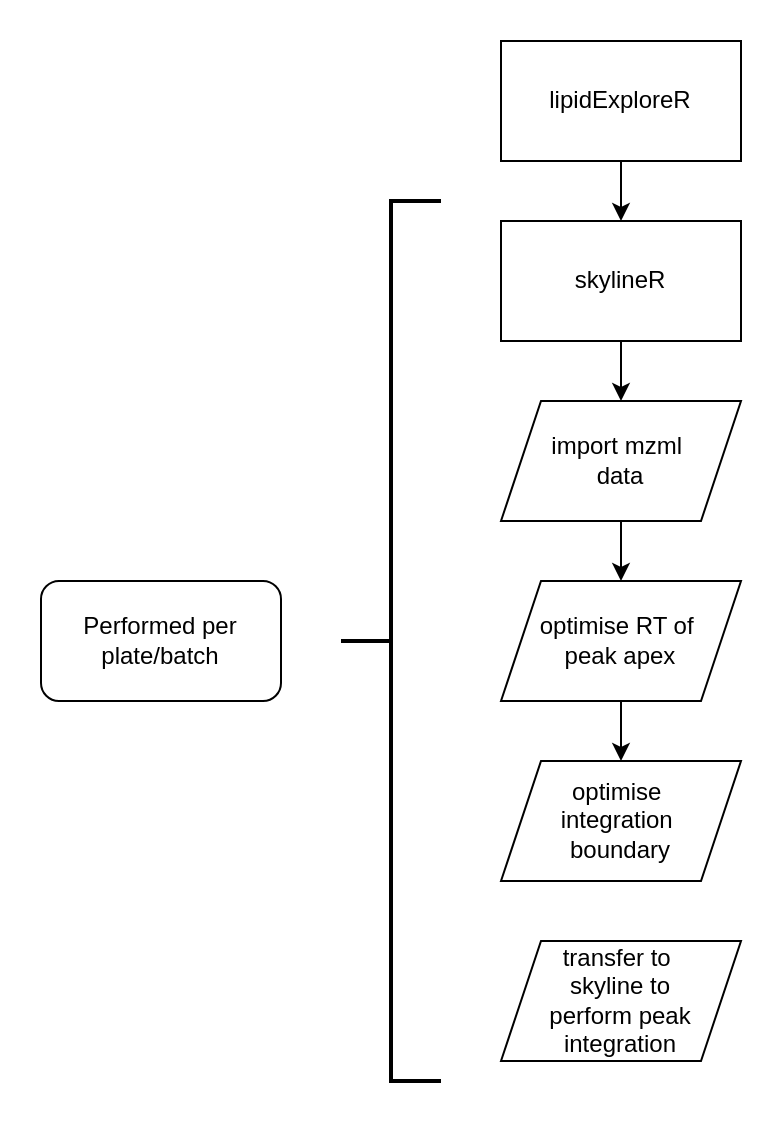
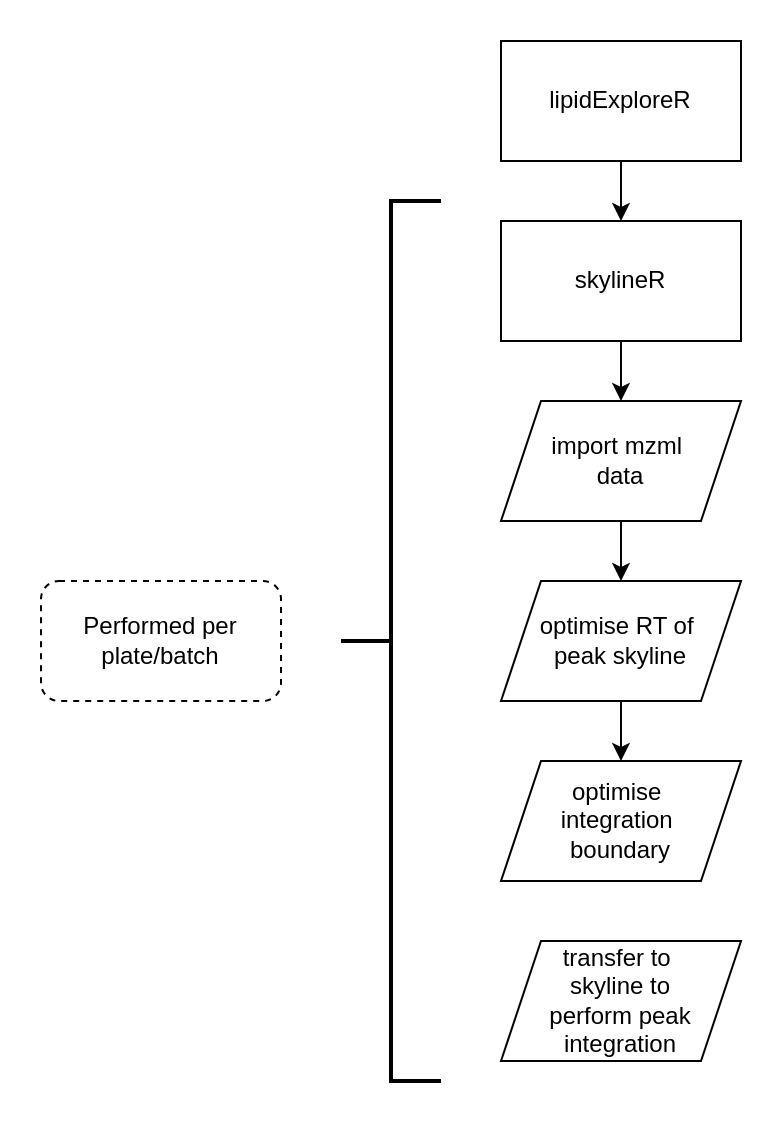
node "Performed per plate/batch": style solid -> dashed
node "optimise RT of peak apex": label "optimise RT of peak apex" -> "optimise RT of peak skyline"
